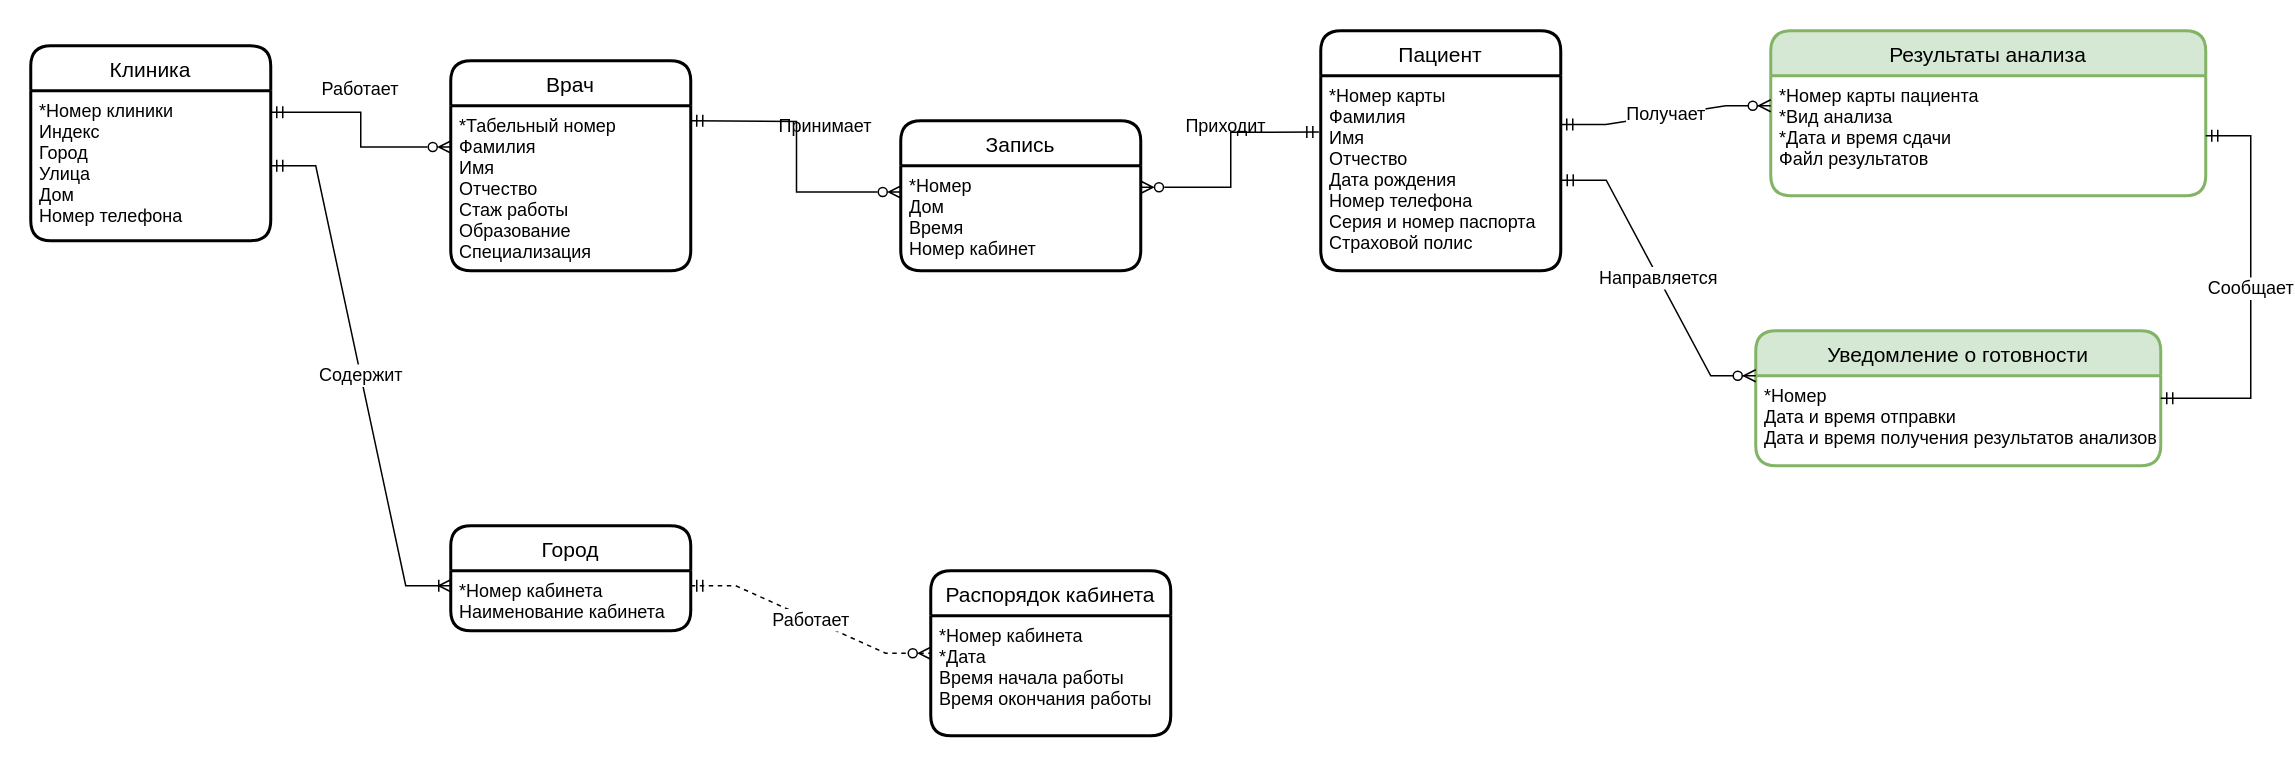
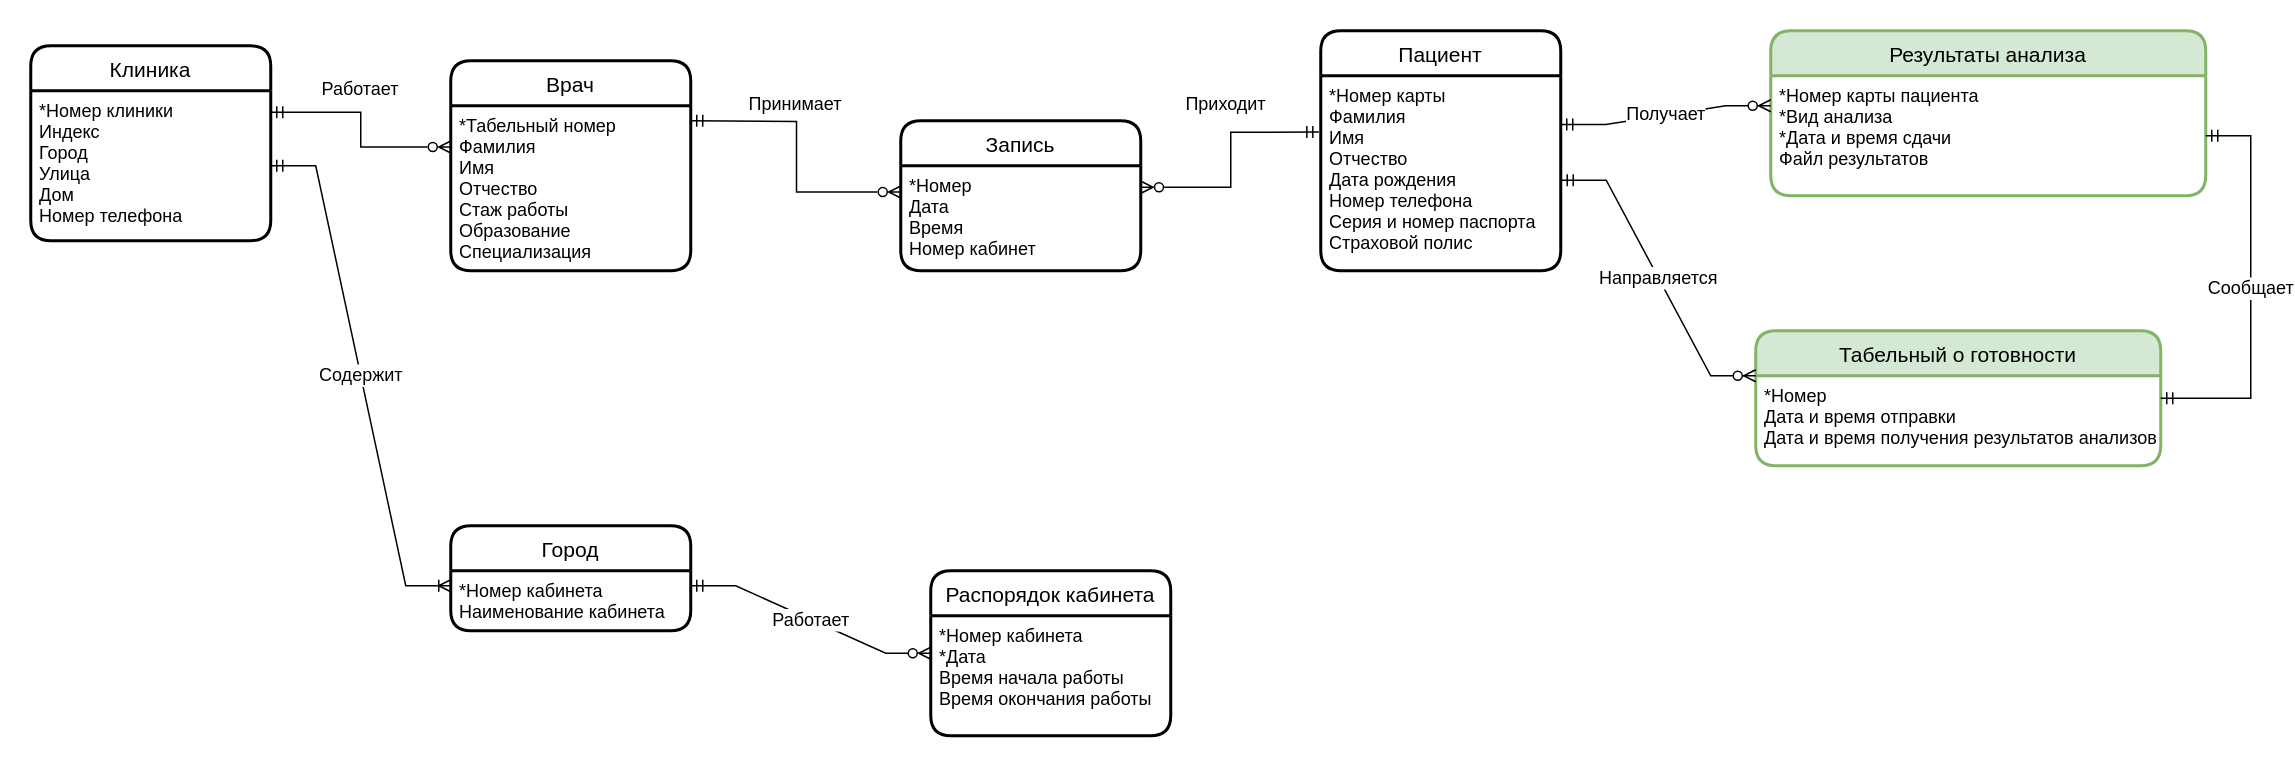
node "Принимает": moved (826, 121) -> (796, 98)
node "Приходит": moved (1226, 121) -> (1226, 98)
node "*Номер Дом Время Номер кабинет": label "*Номер Дом Время Номер кабинет" -> "*Номер Дата Время Номер кабинет"
node "Уведомление о готовности": label "Уведомление о готовности" -> "Табельный о готовности"
edge "*Номер кабинета Наименование кабинета" -- "Распорядок кабинета": style dashed -> solid
